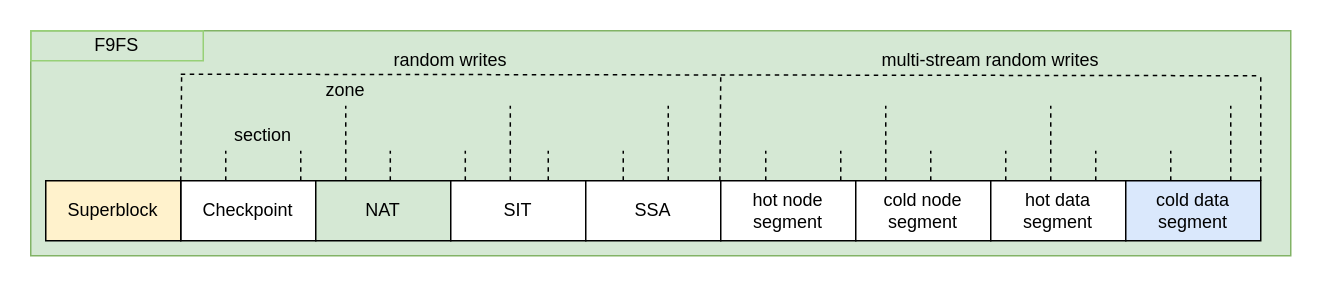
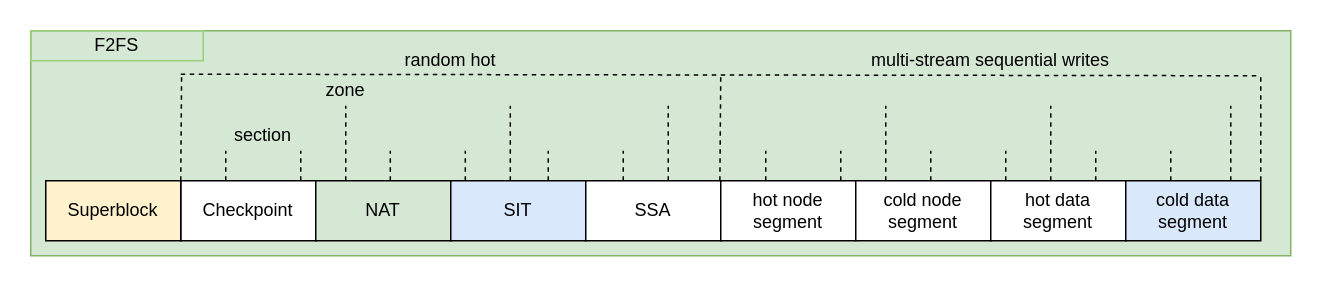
node "F9FS": label "F9FS" -> "F2FS"
node "random writes": label "random writes" -> "random hot"
node "multi-stream random writes": label "multi-stream random writes" -> "multi-stream sequential writes"
node "SIT": fillcolor #ffffff -> #dae8fc
